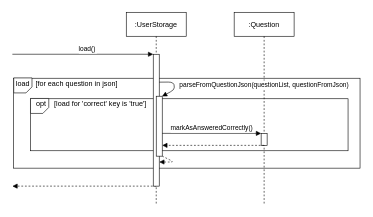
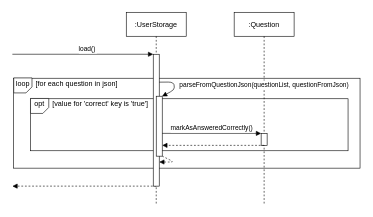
node "load [for each question in json]": label "load [for each question in json]" -> "loop [for each question in json]"
node "opt [load for 'correct' key is 'true']": label "opt [load for 'correct' key is 'true']" -> "opt [value for 'correct' key is 'true']"
